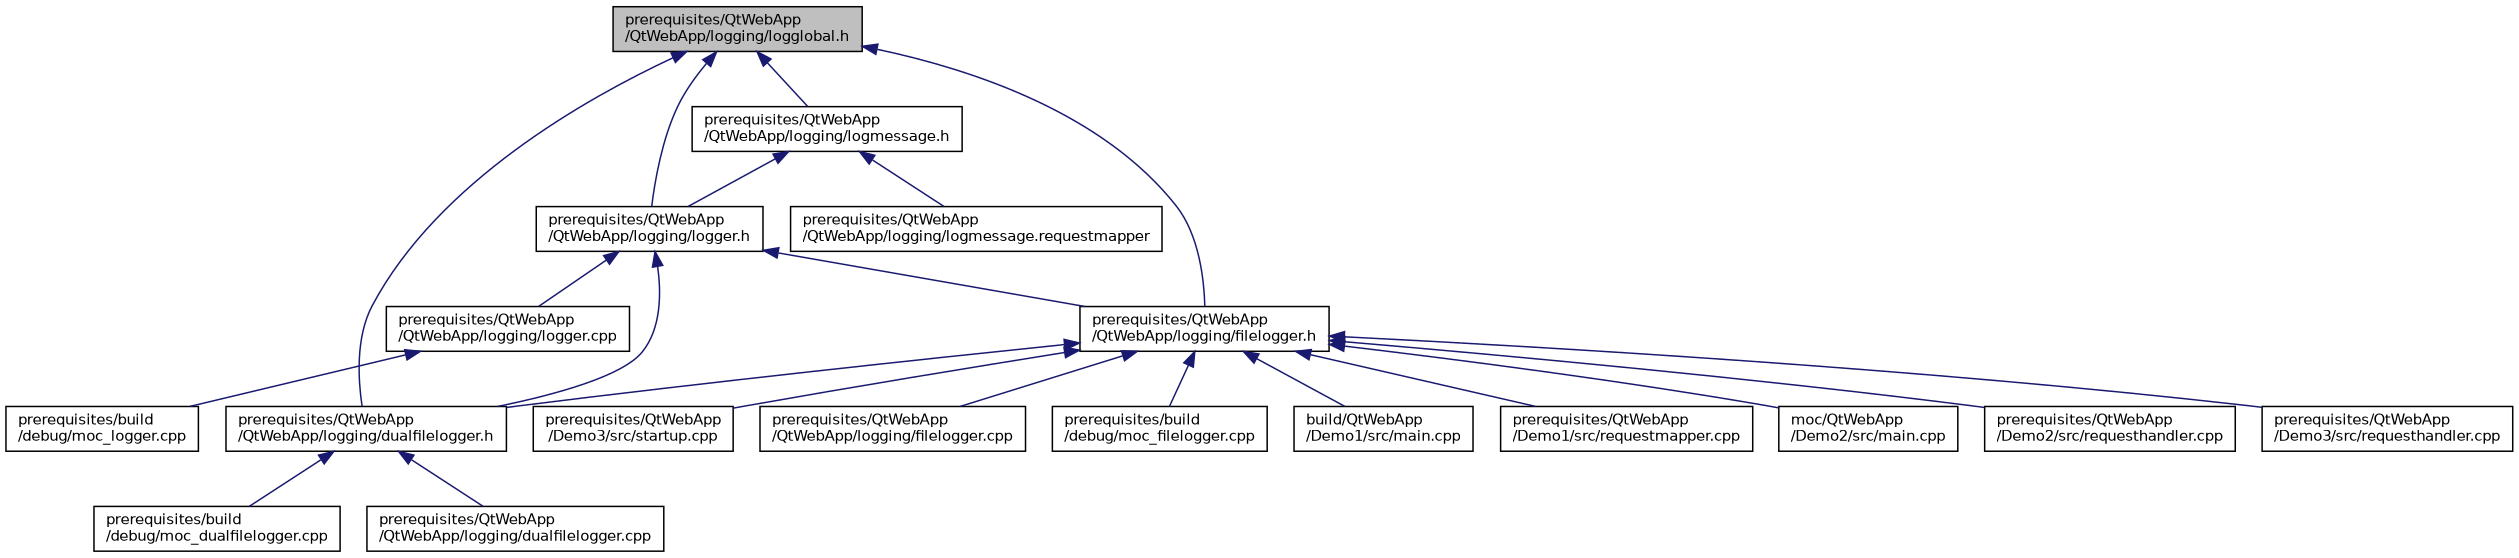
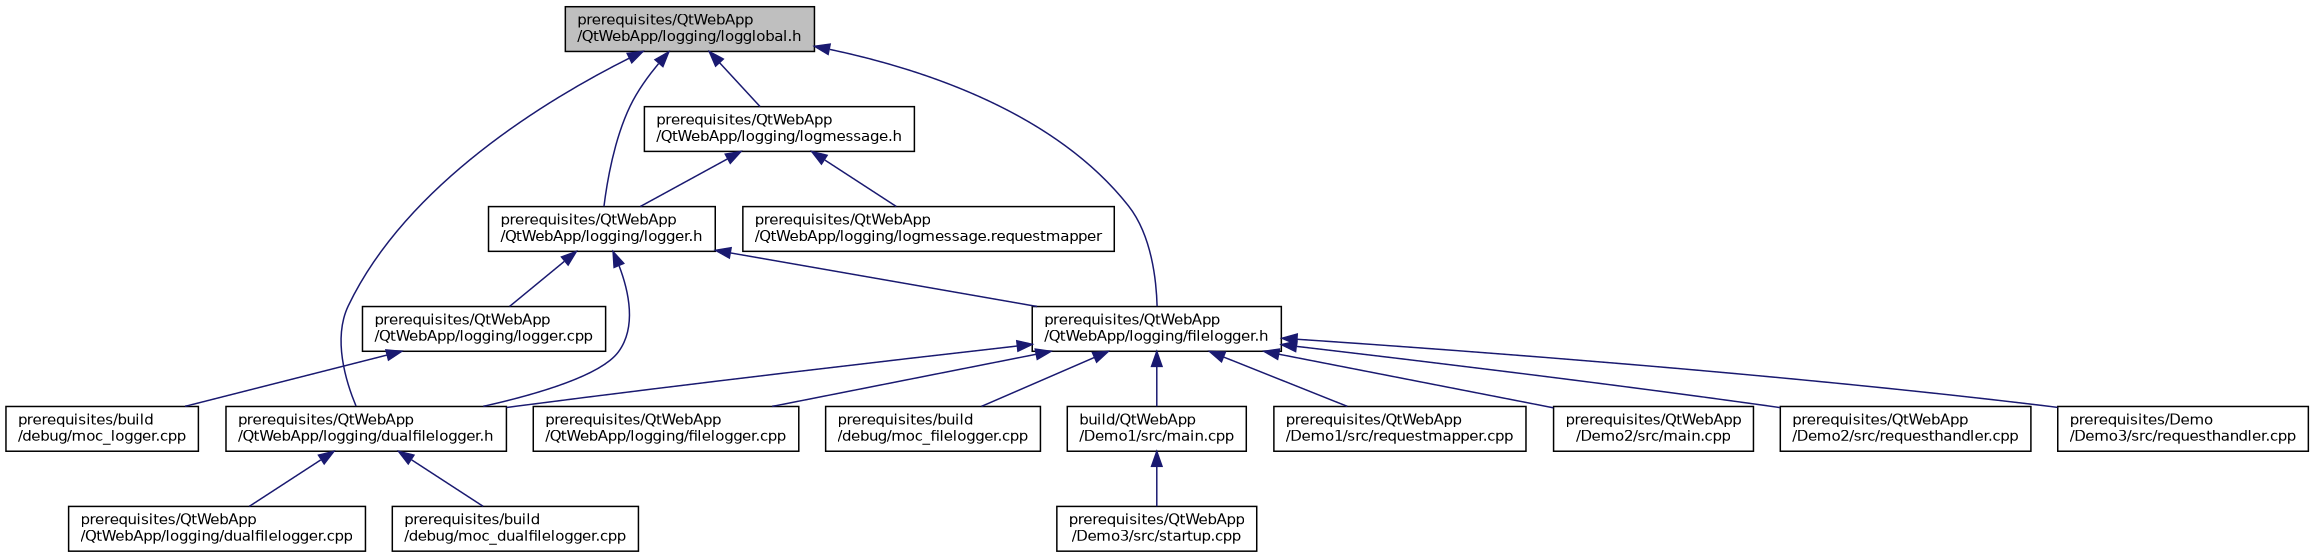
edge "prerequisites/QtWebApp /Demo3/src/startup.cpp" -> "prerequisites/QtWebApp /QtWebApp/logging/filelogger.h": now "prerequisites/QtWebApp /Demo3/src/startup.cpp" -> "build/QtWebApp /Demo1/src/main.cpp"
node "moc/QtWebApp /Demo2/src/main.cpp": label "moc/QtWebApp /Demo2/src/main.cpp" -> "prerequisites/QtWebApp /Demo2/src/main.cpp"
node "prerequisites/QtWebApp /Demo3/src/requesthandler.cpp": label "prerequisites/QtWebApp /Demo3/src/requesthandler.cpp" -> "prerequisites/Demo /Demo3/src/requesthandler.cpp"
